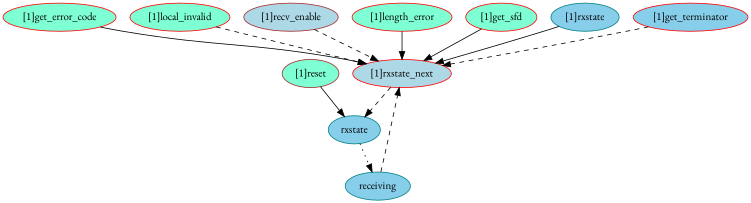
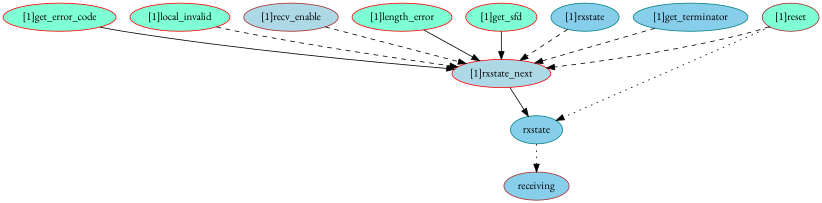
node "[1]get_terminator": color red -> teal
edge "[1]rxstate" -> "[1]rxstate_next": style solid -> dashed
edge "[1]reset" -> "rxstate": style solid -> dotted
edge "[1]rxstate_next" -> "rxstate": style dashed -> solid
edge "receiving" -> "[1]rxstate_next": now "[1]reset" -> "[1]rxstate_next"
node "receiving": color teal -> brown
